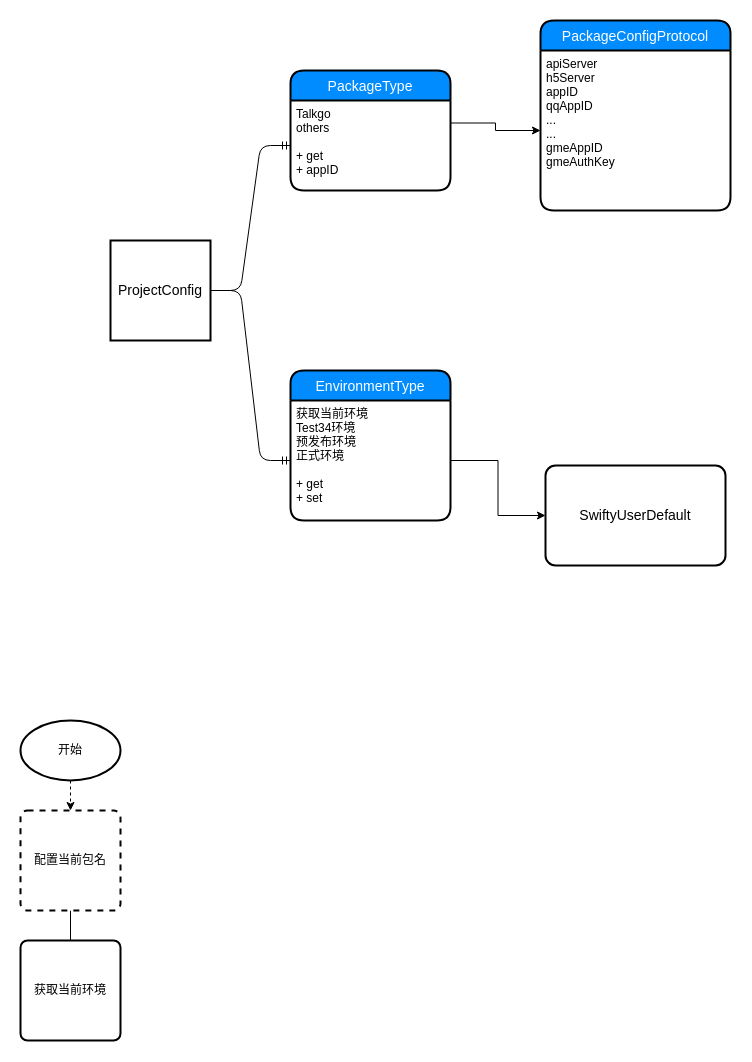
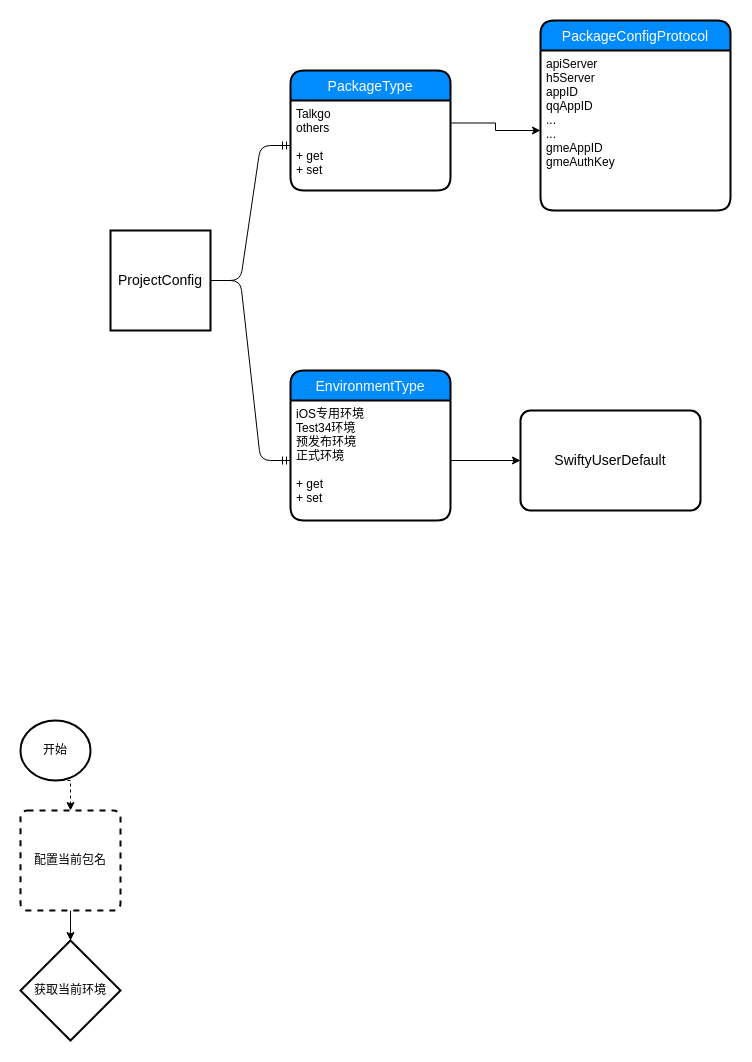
node "Talkgo others + get + appID": label "Talkgo others + get + appID" -> "Talkgo others + get + set"
node "ProjectConfig": moved (161, 291) -> (161, 281)
node "获取当前环境 Test34环境 预发布环境 正式环境 + get + set": label "获取当前环境 Test34环境 预发布环境 正式环境 + get + set" -> "iOS专用环境 Test34环境 预发布环境 正式环境 + get + set"
node "SwiftyUserDefault": moved (636, 516) -> (611, 461)
node "开始": size 100x60 -> 70x60
edge "配置当前包名" -- "获取当前环境": arrowhead none -> classic
node "获取当前环境": shape rounded rectangle -> diamond
